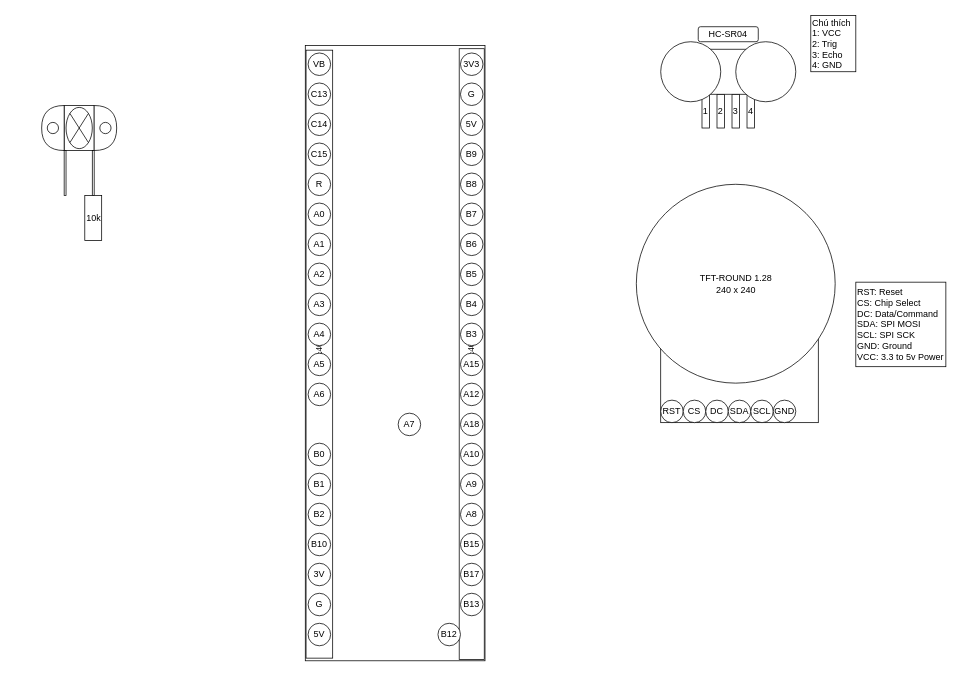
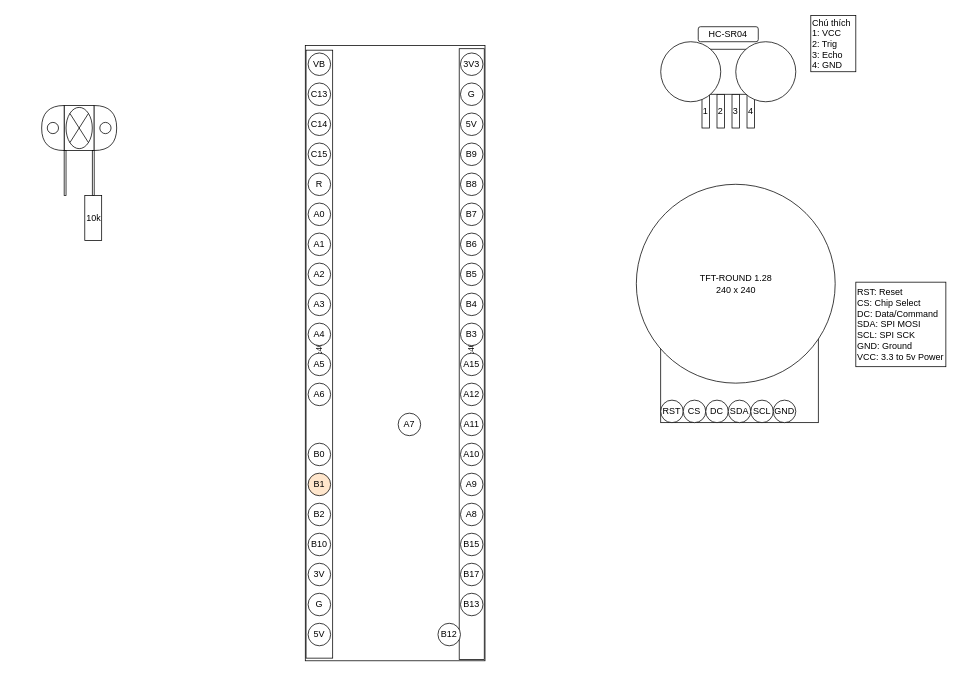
node "A18": label "A18" -> "A11"
node "B1": fillcolor #ffffff -> #ffe6cc
